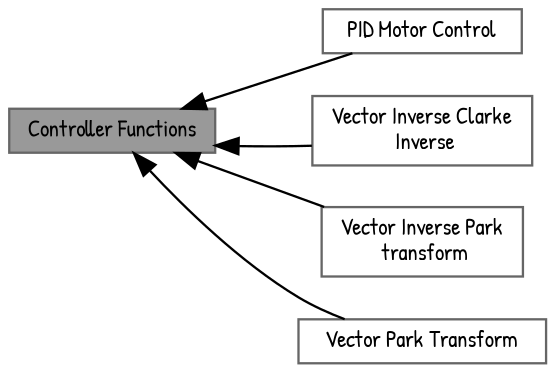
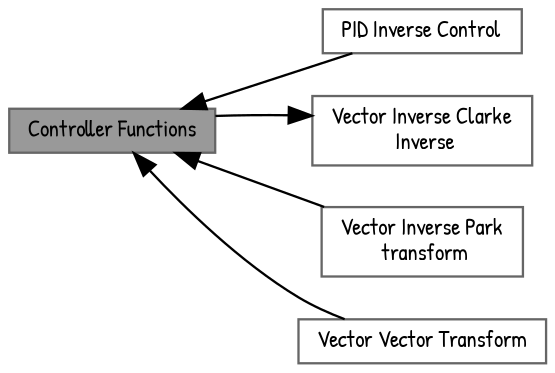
node "PID Motor Control": label "PID Motor Control" -> "PID Inverse Control"
edge "Vector Inverse Clarke Inverse" -> "Controller Functions": reversed
node "Vector Park Transform": label "Vector Park Transform" -> "Vector Vector Transform"
